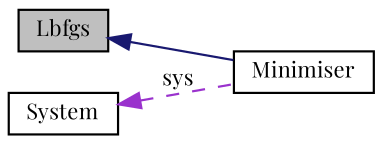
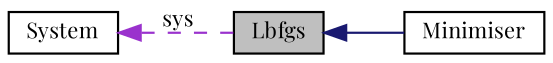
edge "Minimiser" -> "System": now "Lbfgs" -> "System"
